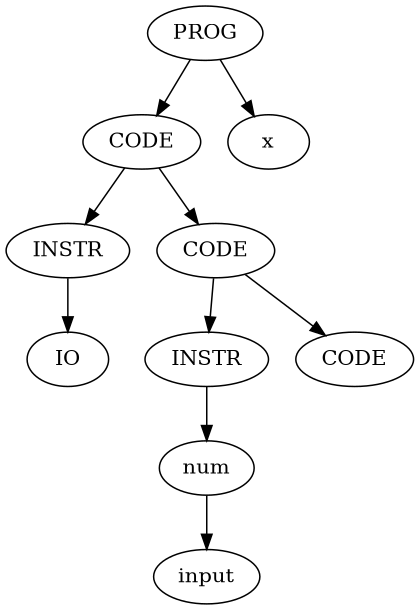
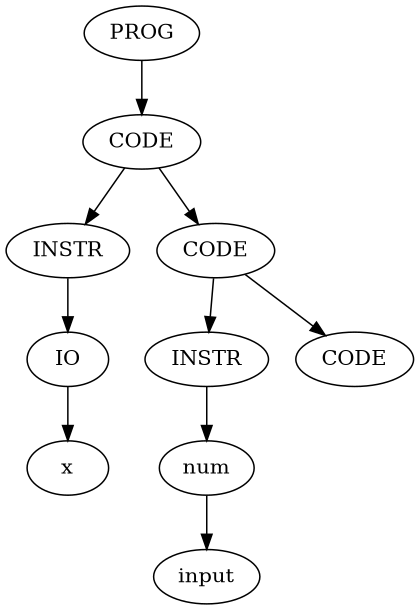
edge "PROG" -> "x": now "IO" -> "x"
